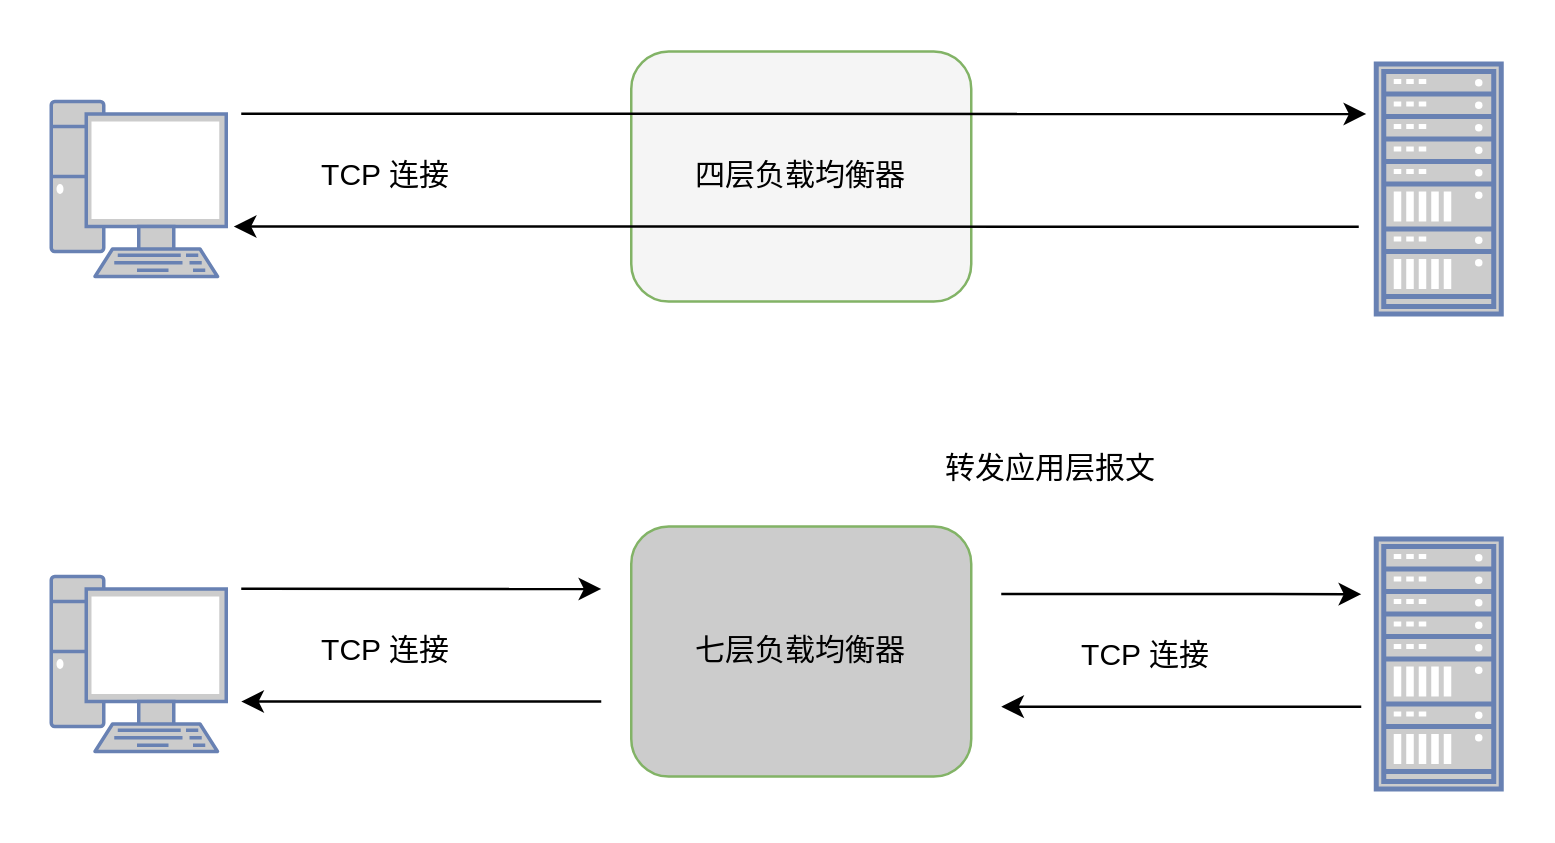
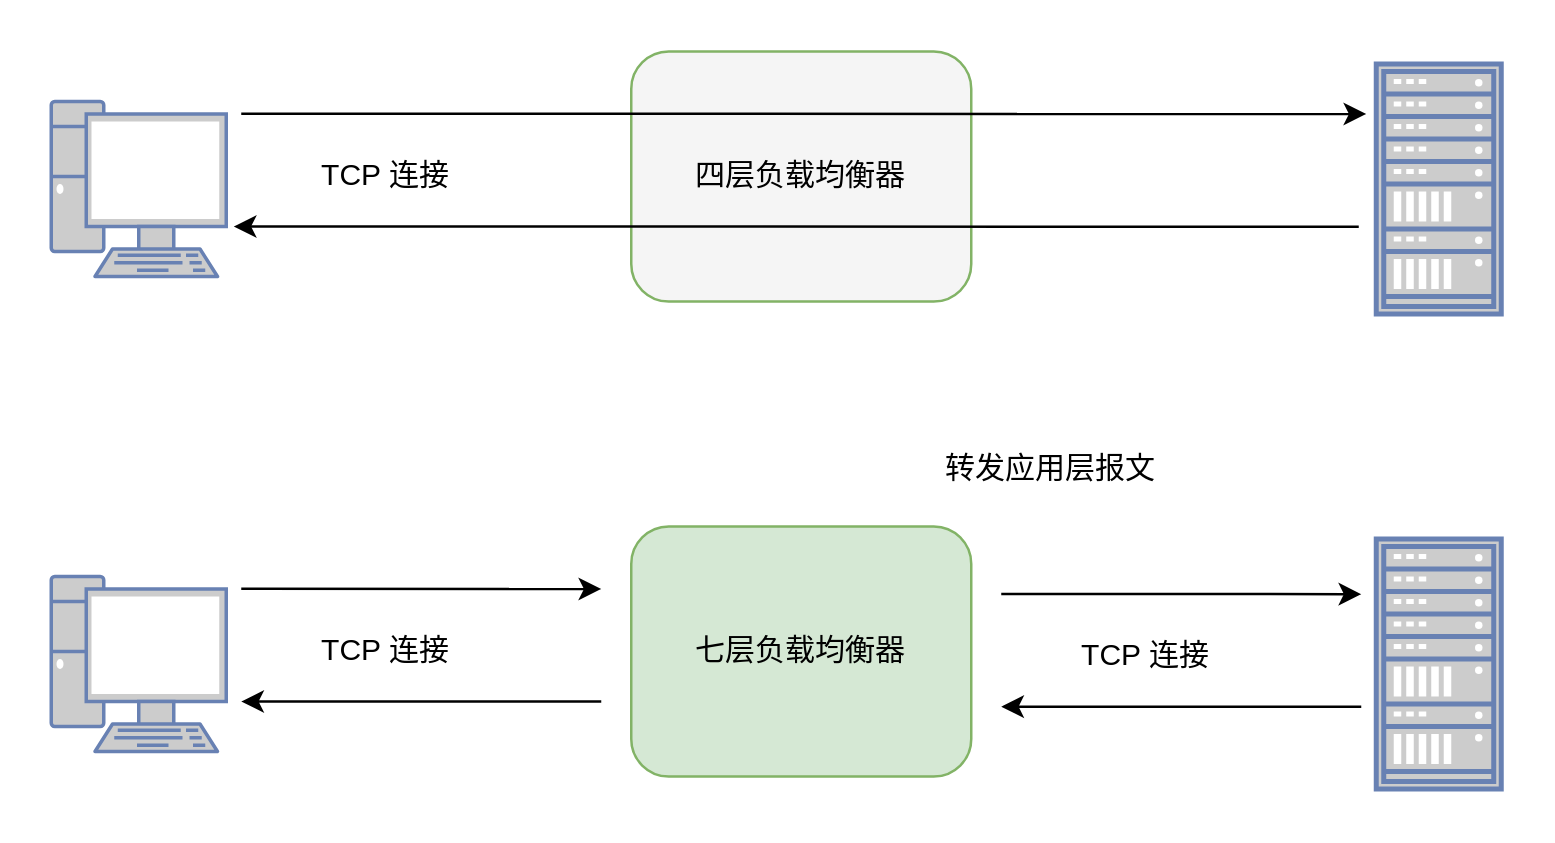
node "七层负载均衡器": fillcolor #cccccc -> #d5e8d4
